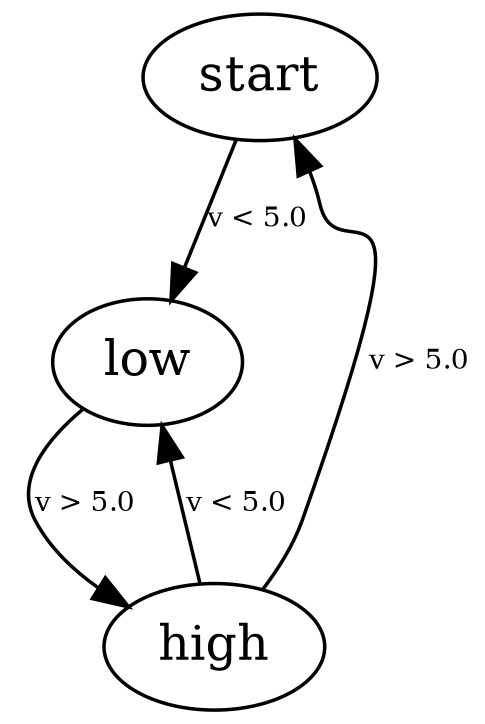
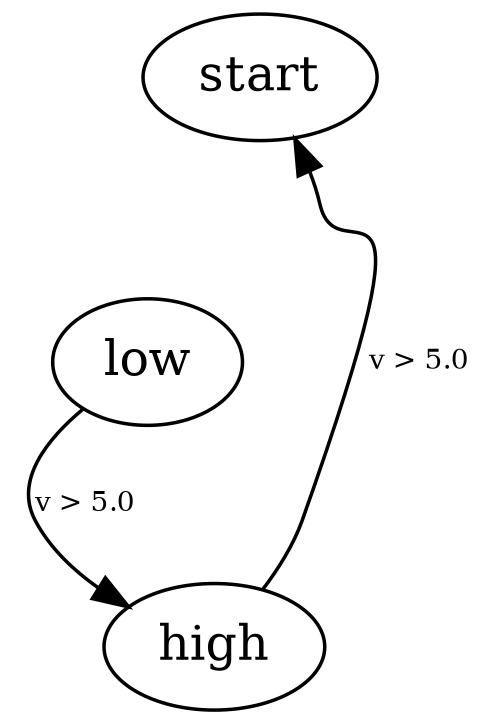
edge "start" -> "low": removed, label "v < 5.0"
edge "high" -> "low": removed, label "v < 5.0"
